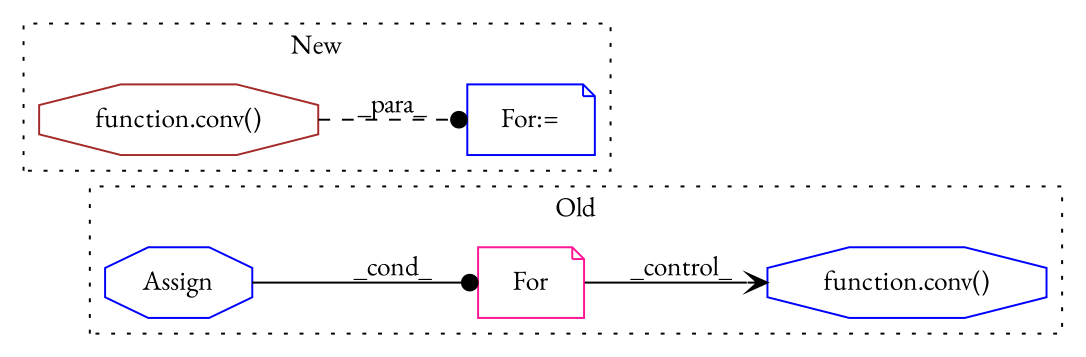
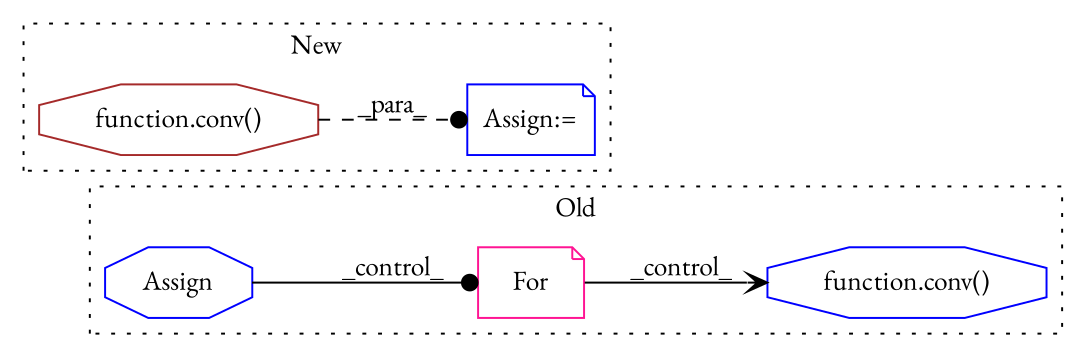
node "For:=": label "For:=" -> "Assign:="
edge "Assign" -> "For": label "_cond_" -> "_control_"
